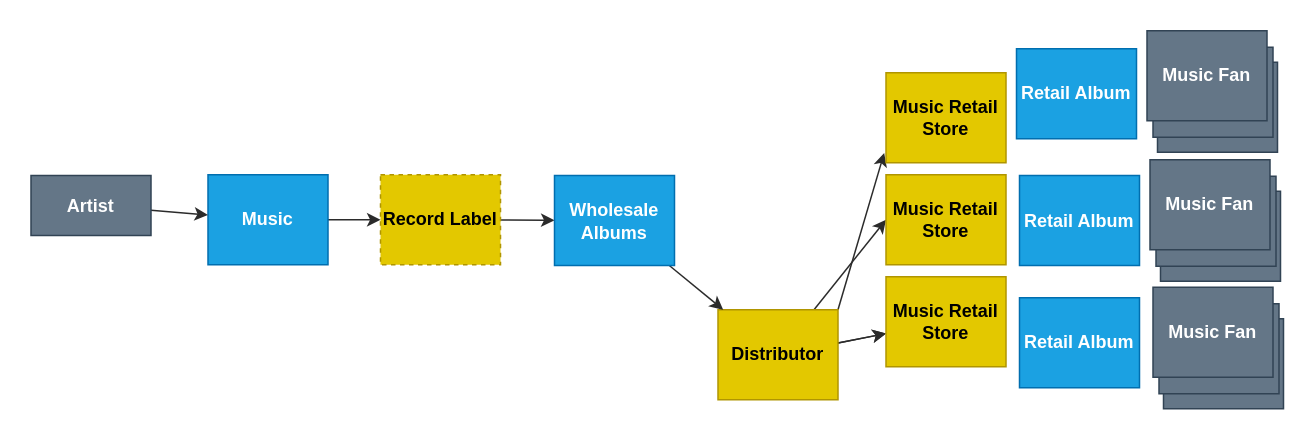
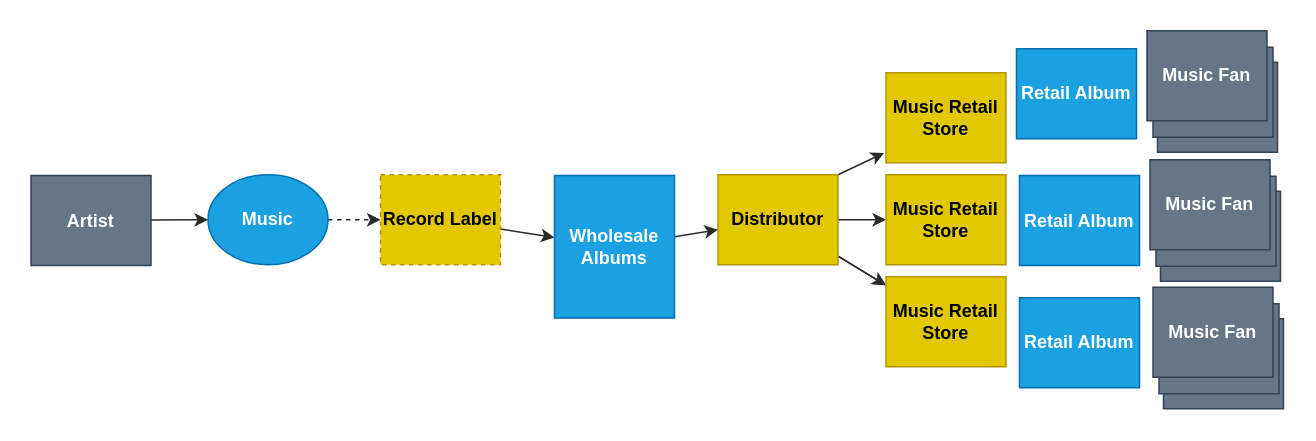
node "Artist": size 120x60 -> 120x90
node "Music": shape rectangle -> ellipse
edge "Music" -> "Record Label": style solid -> dashed
node "Wholesale Albums": size 120x90 -> 120x143
node "Distributor": moved (778, 355) -> (778, 220)
